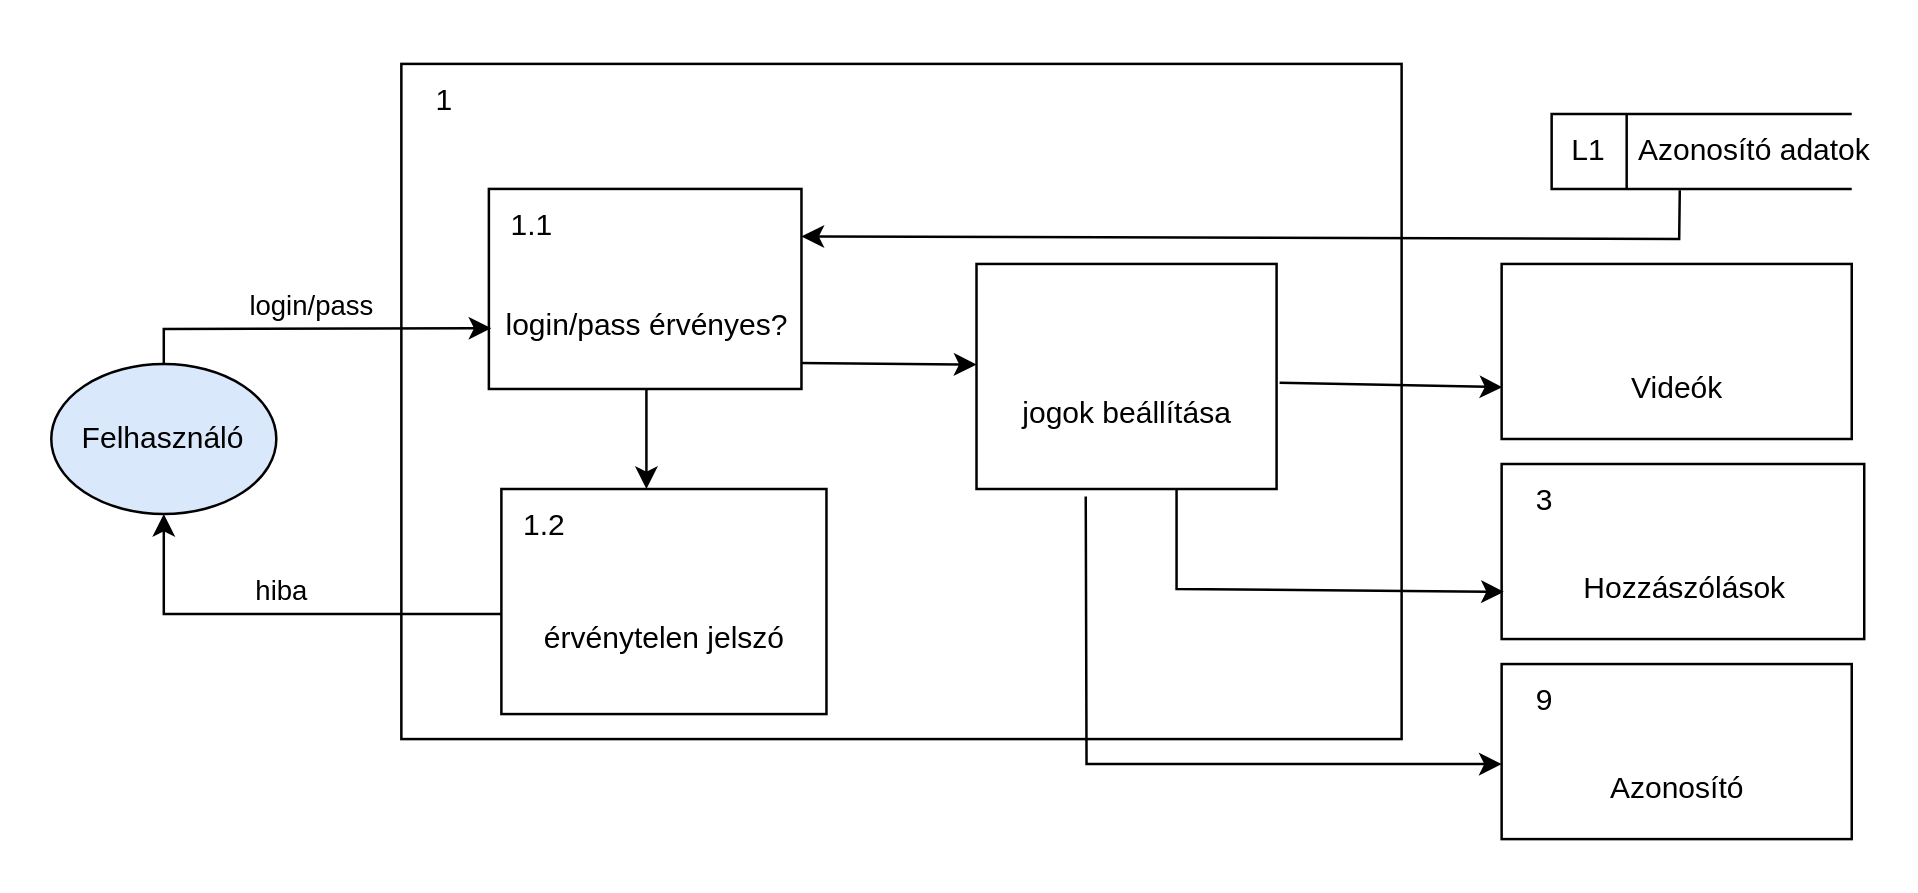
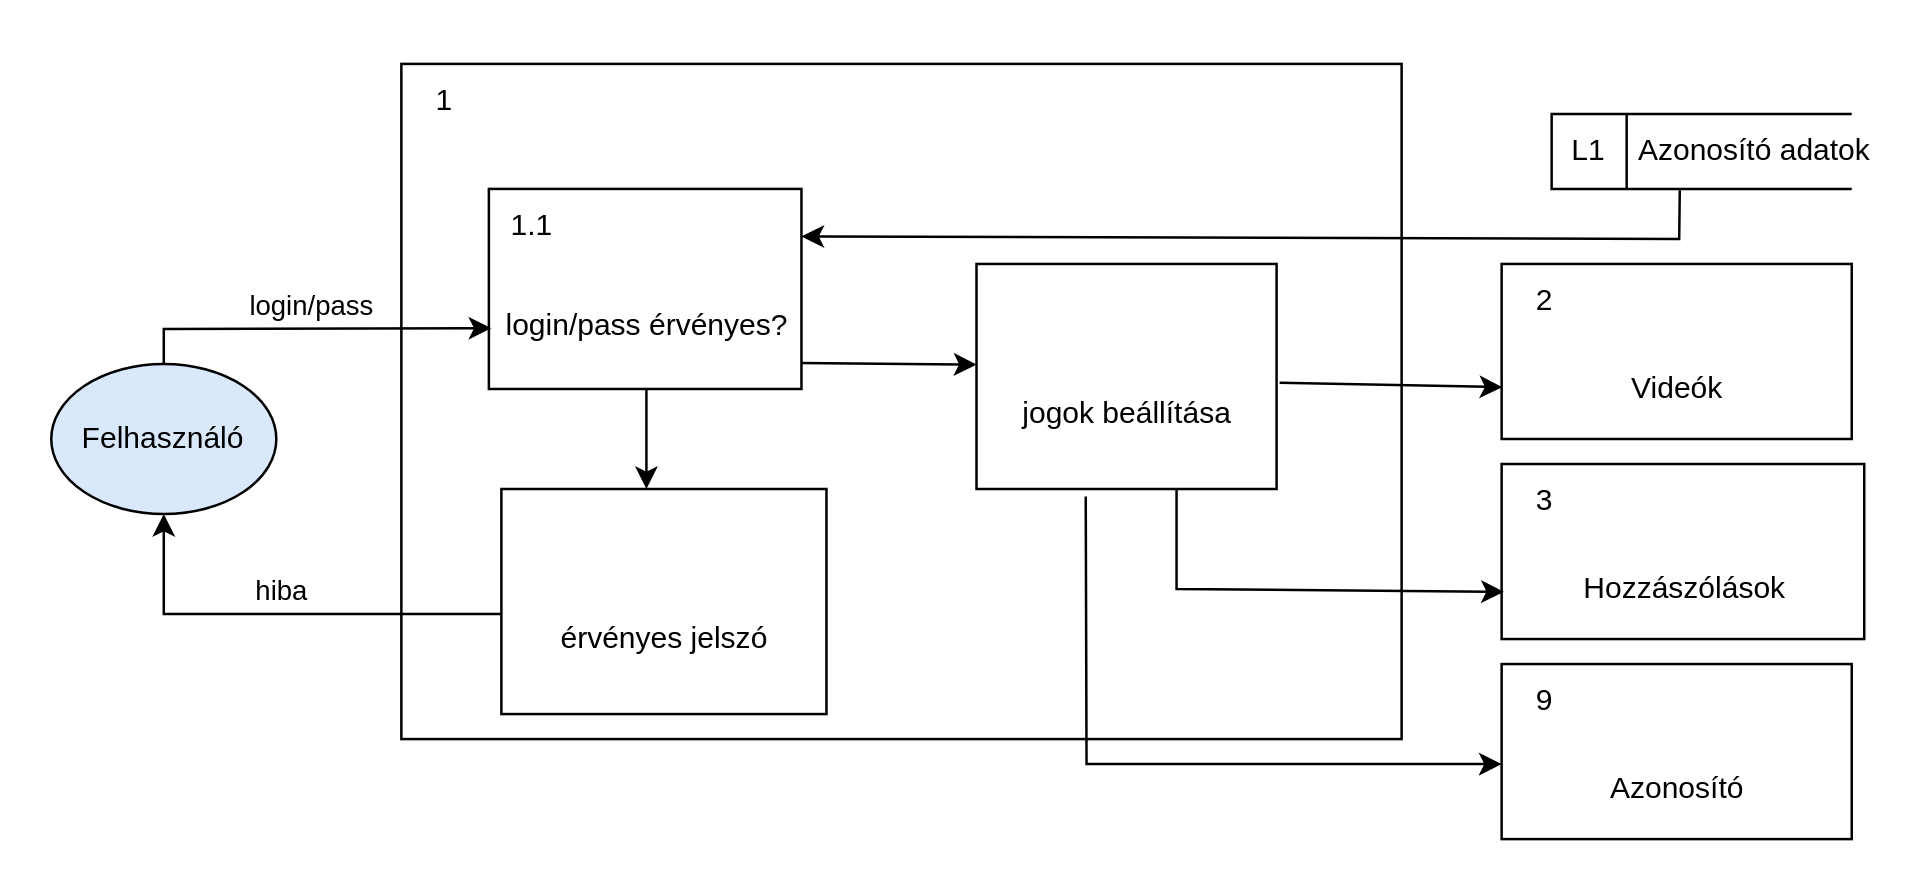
node "2": added
node "1.2": removed
node "érvénytelen jelszó": label "érvénytelen jelszó" -> "érvényes jelszó"
